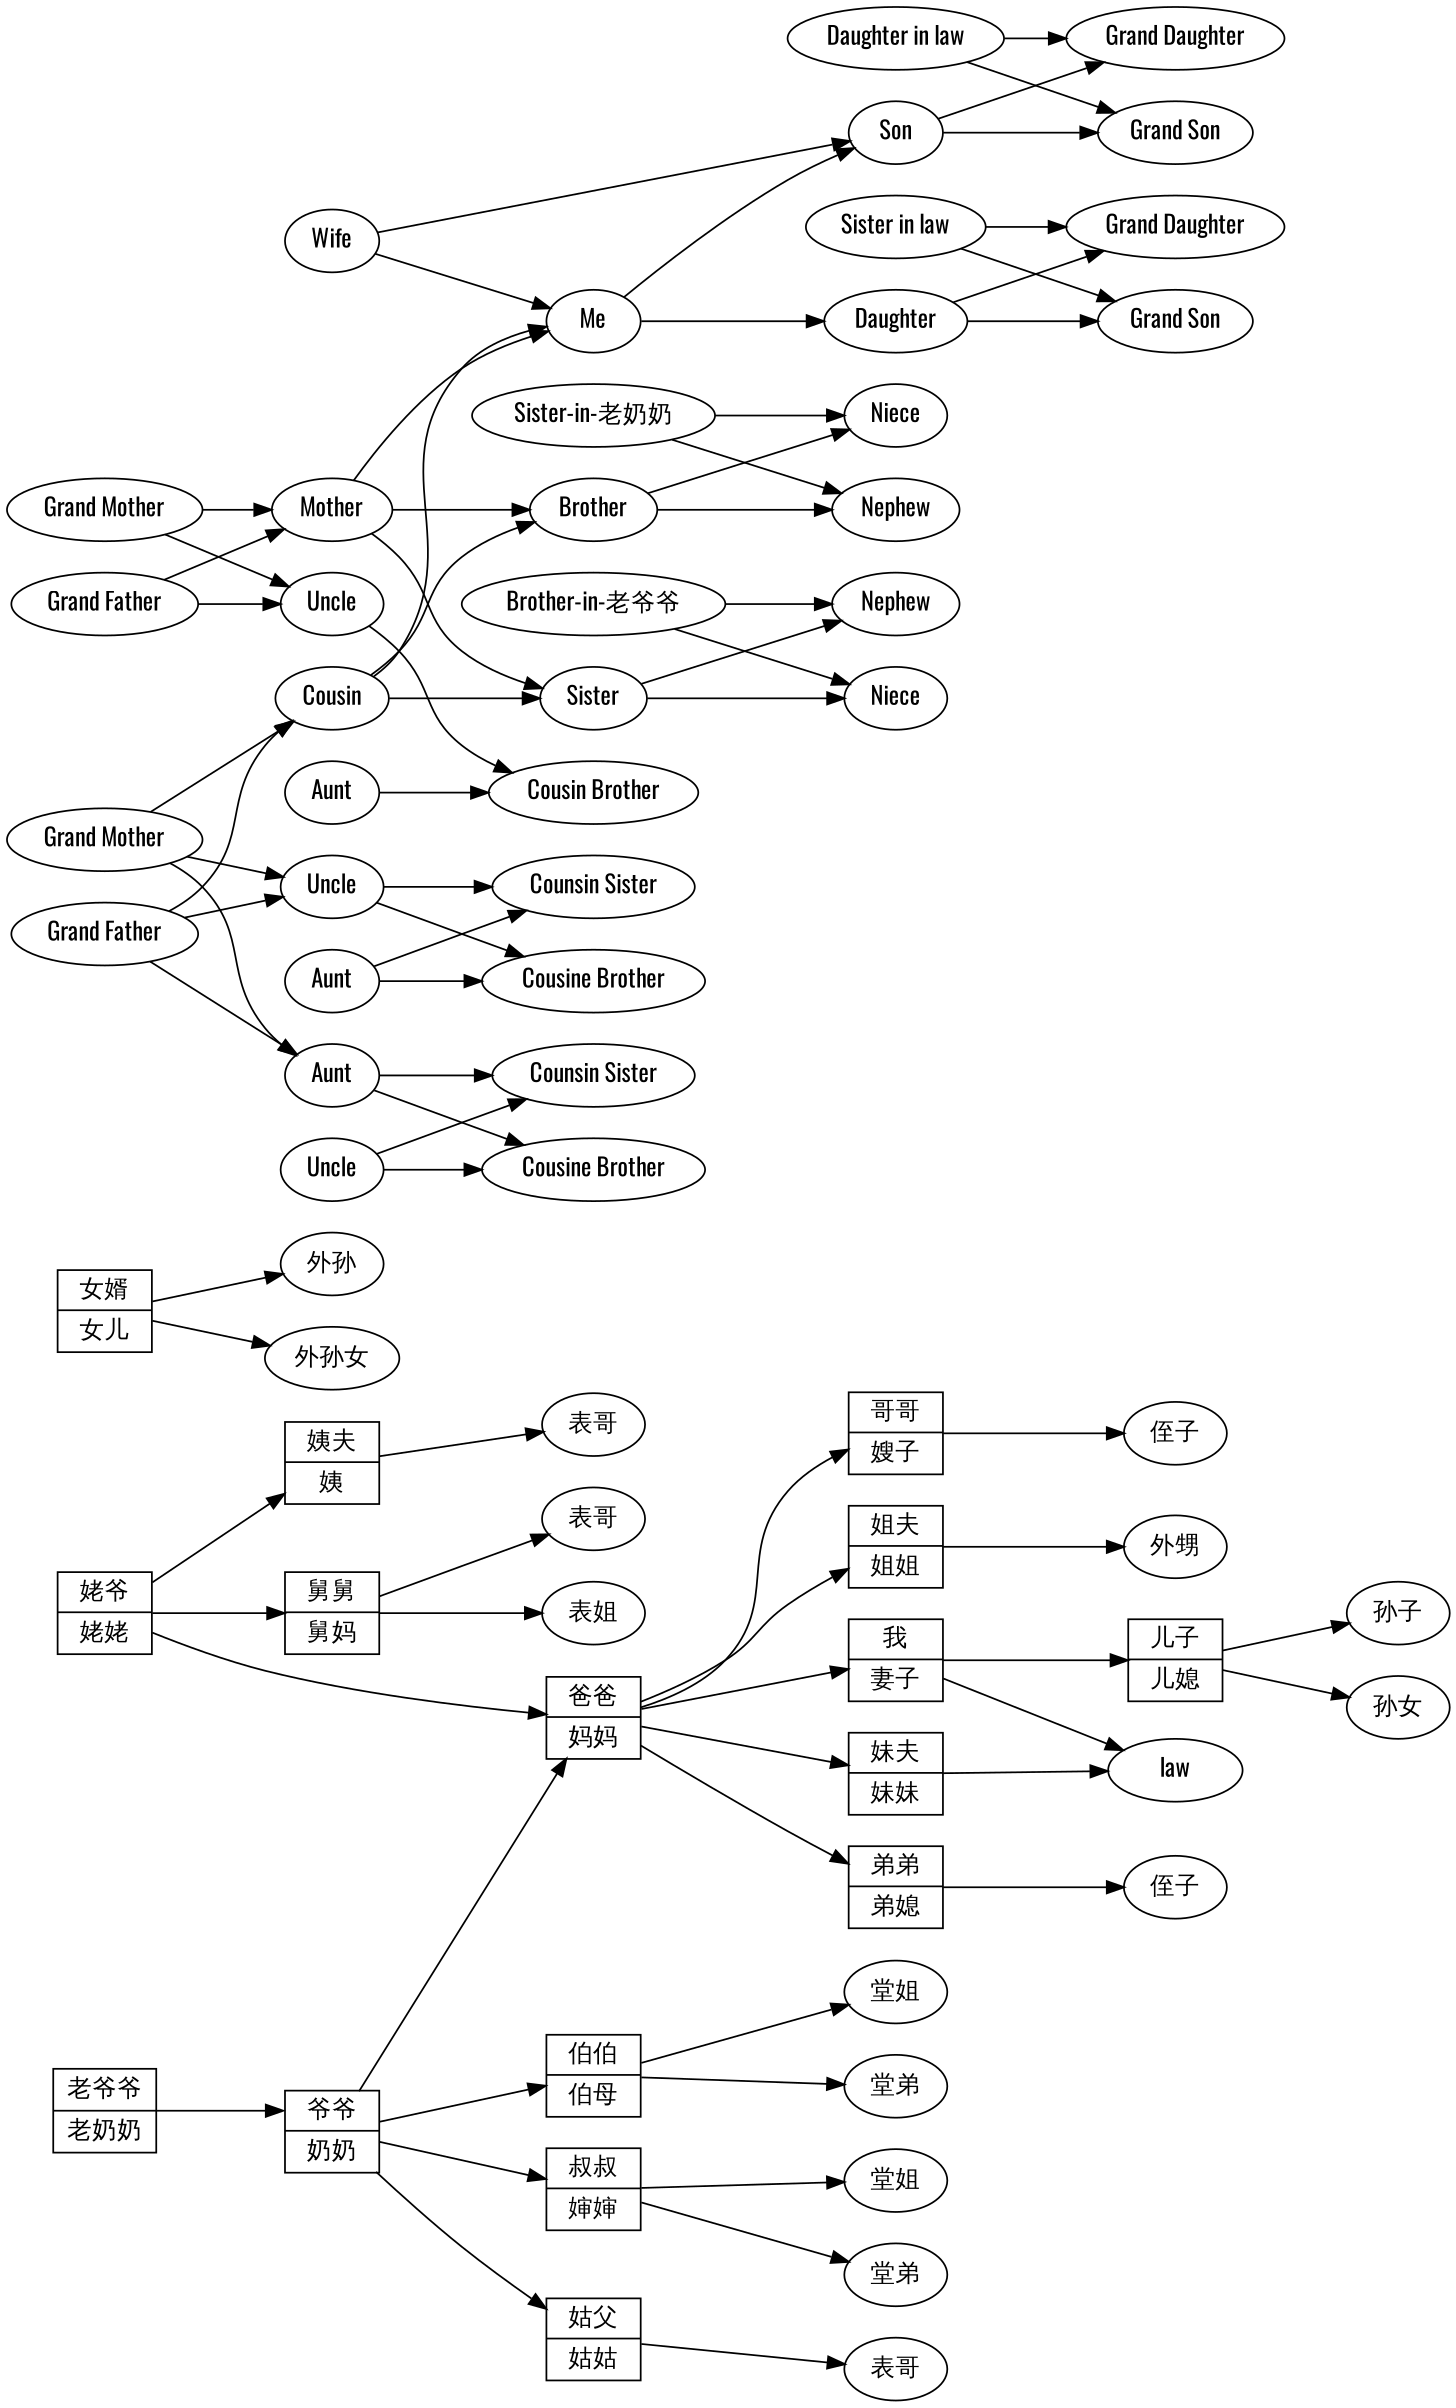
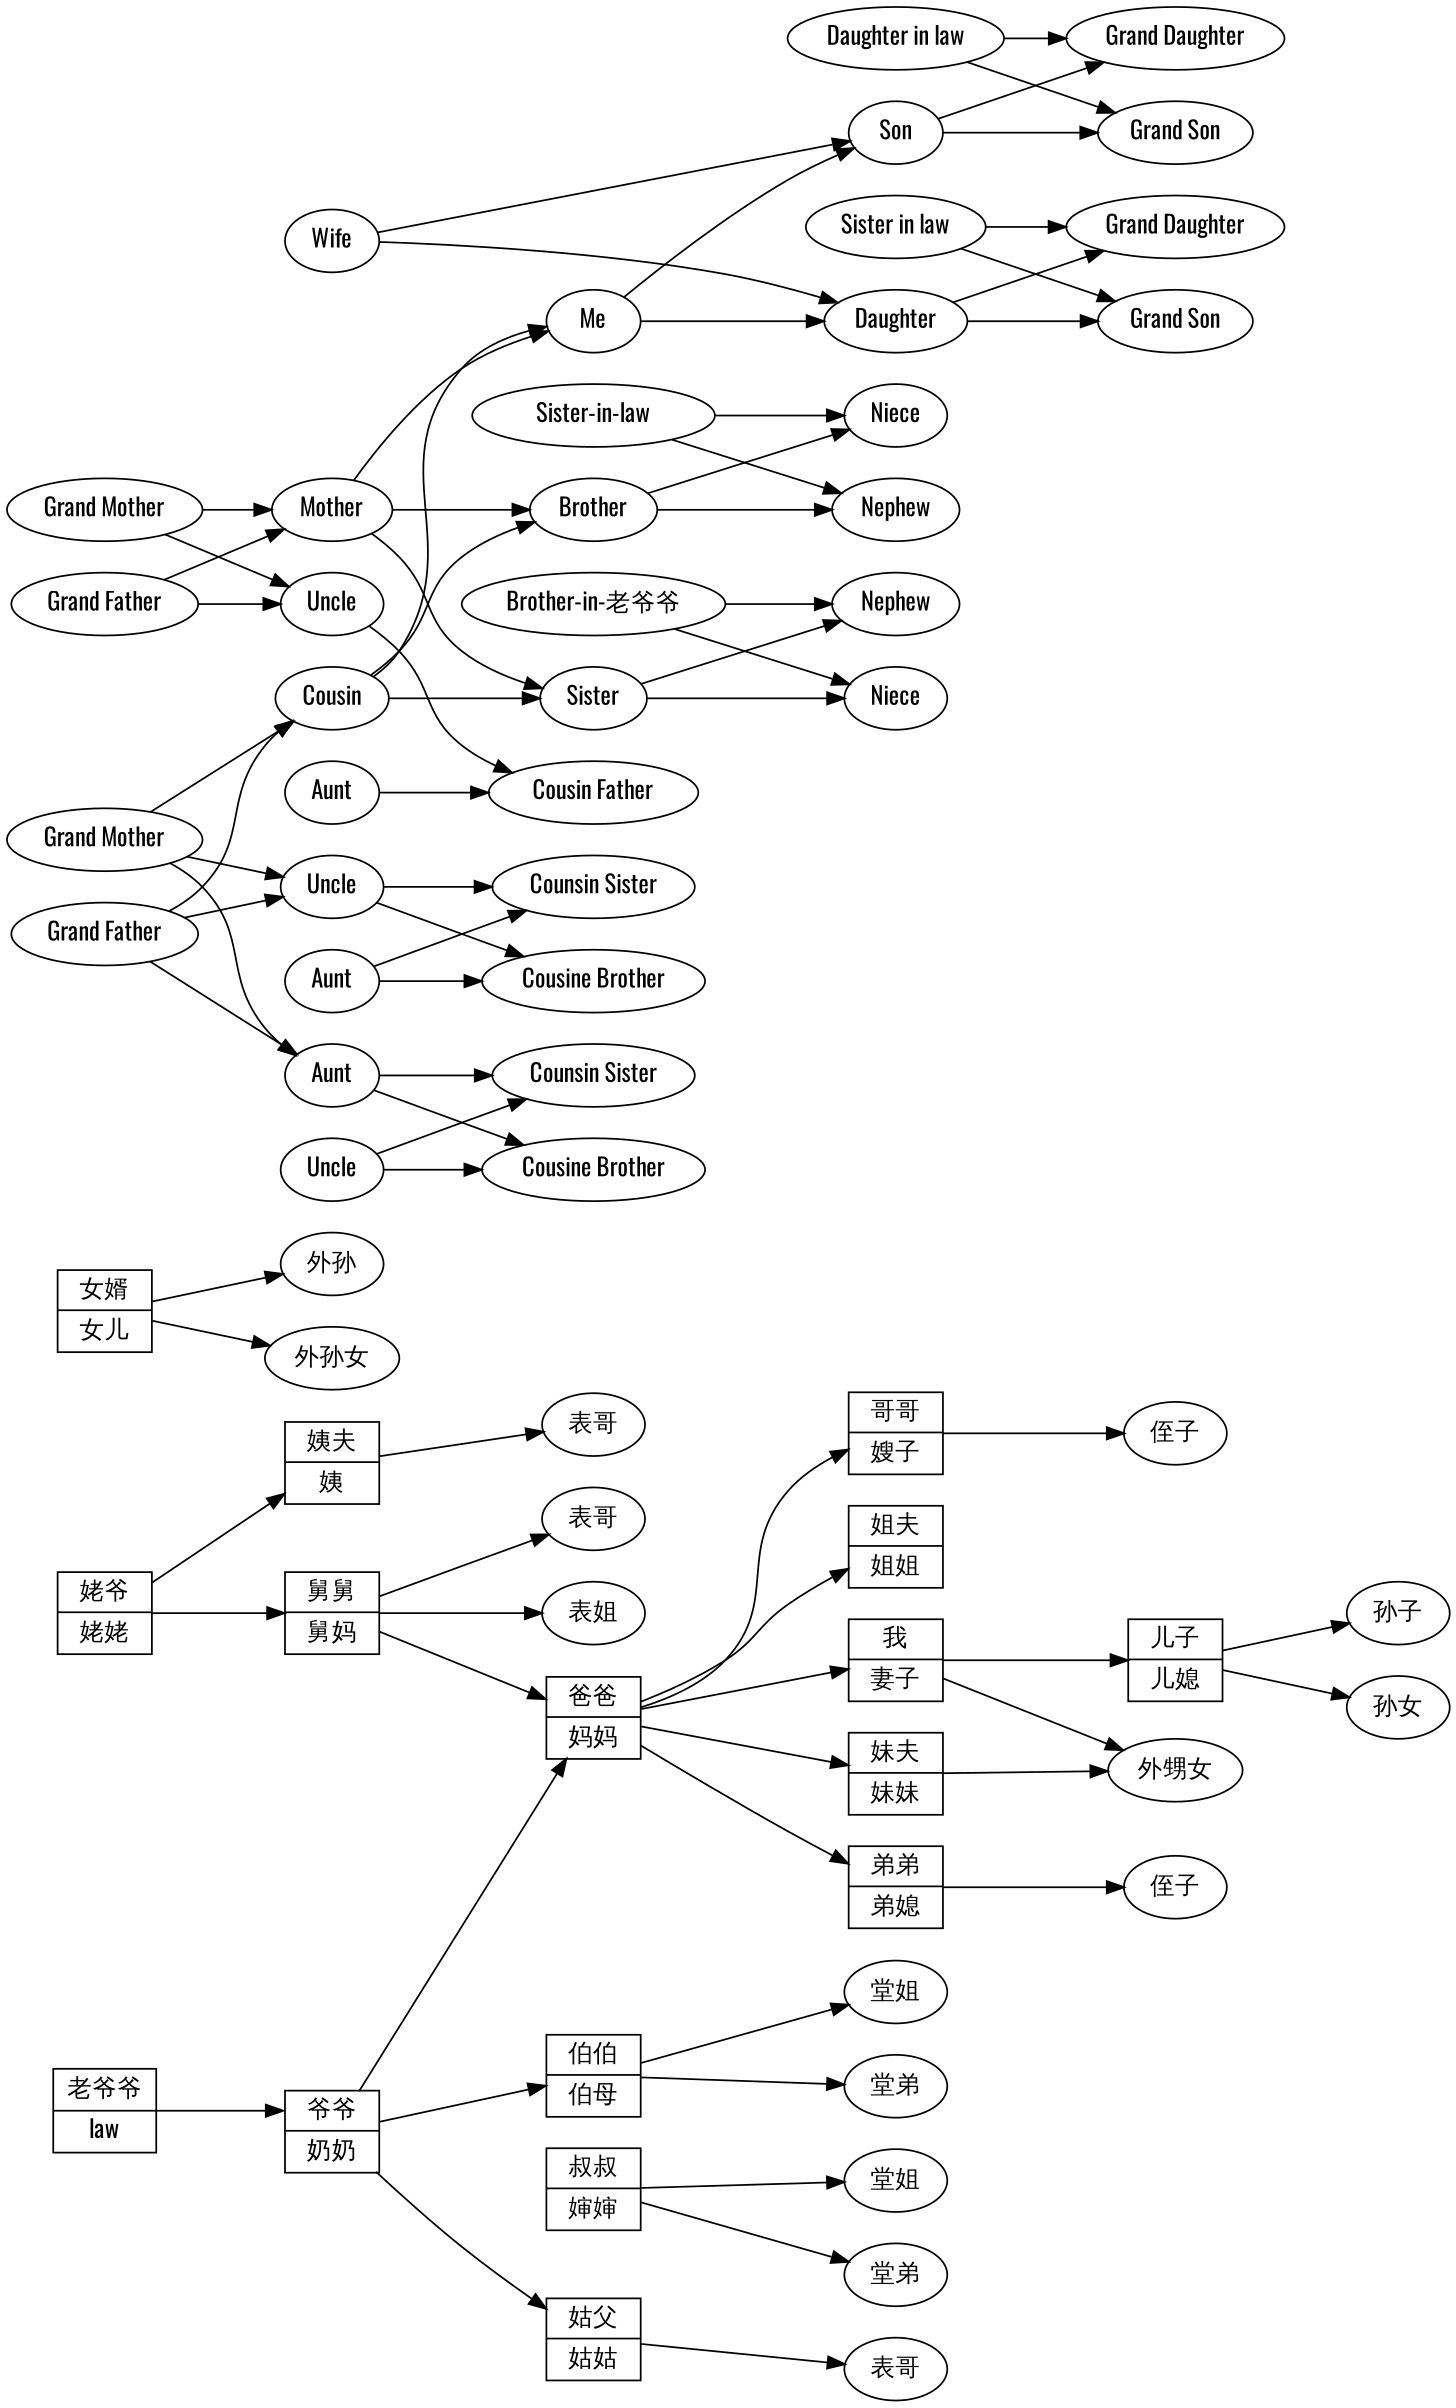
edge "Wife" -> "Me": now "Wife" -> "Daughter"
node "Sister-in-老奶奶": label "Sister-in-老奶奶" -> "Sister-in-law"
node "Cousin Brother": label "Cousin Brother" -> "Cousin Father"
node "外甥": removed
edge "姥爷" -> "爸爸": now "舅舅" -> "爸爸"
node "law": label "law" -> "外甥女"
node "老爷爷": text "老奶奶" -> "law"
edge "爷爷" -> "叔叔": removed
